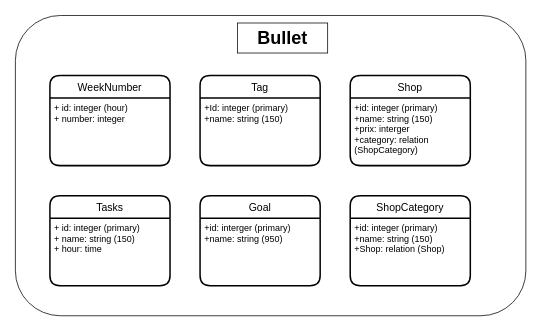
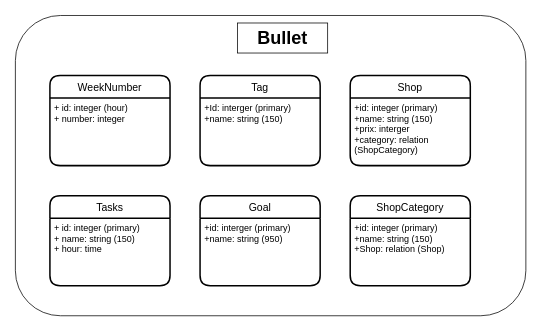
node "+Id: integer (primary) +name: string (150)": label "+Id: integer (primary) +name: string (150)" -> "+Id: interger (primary) +name: string (150)"
